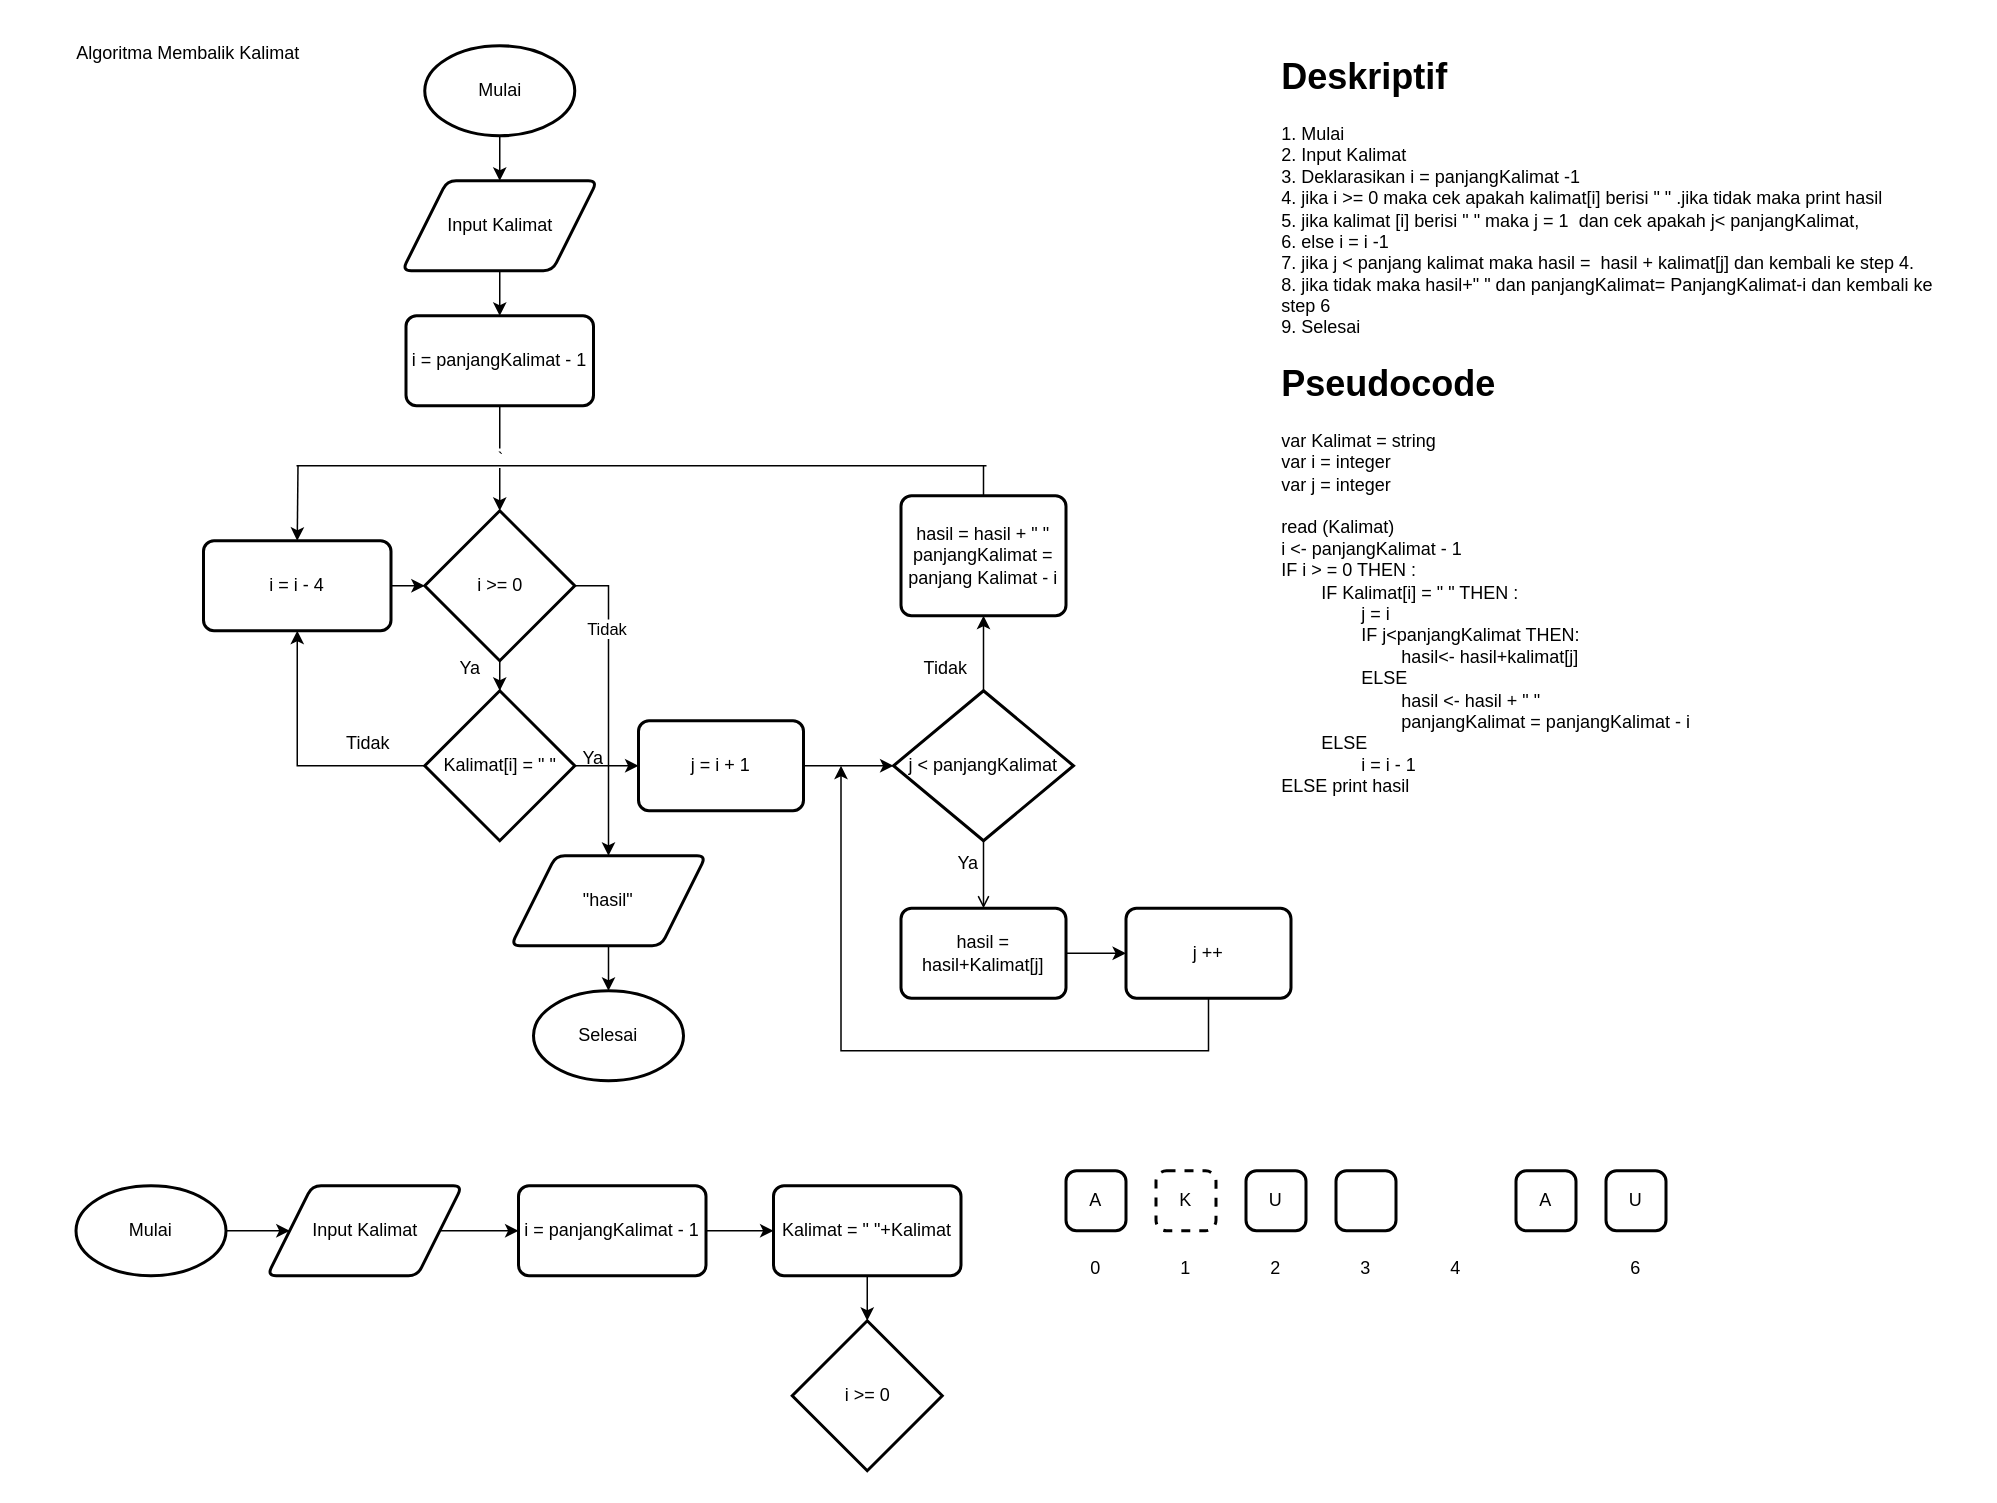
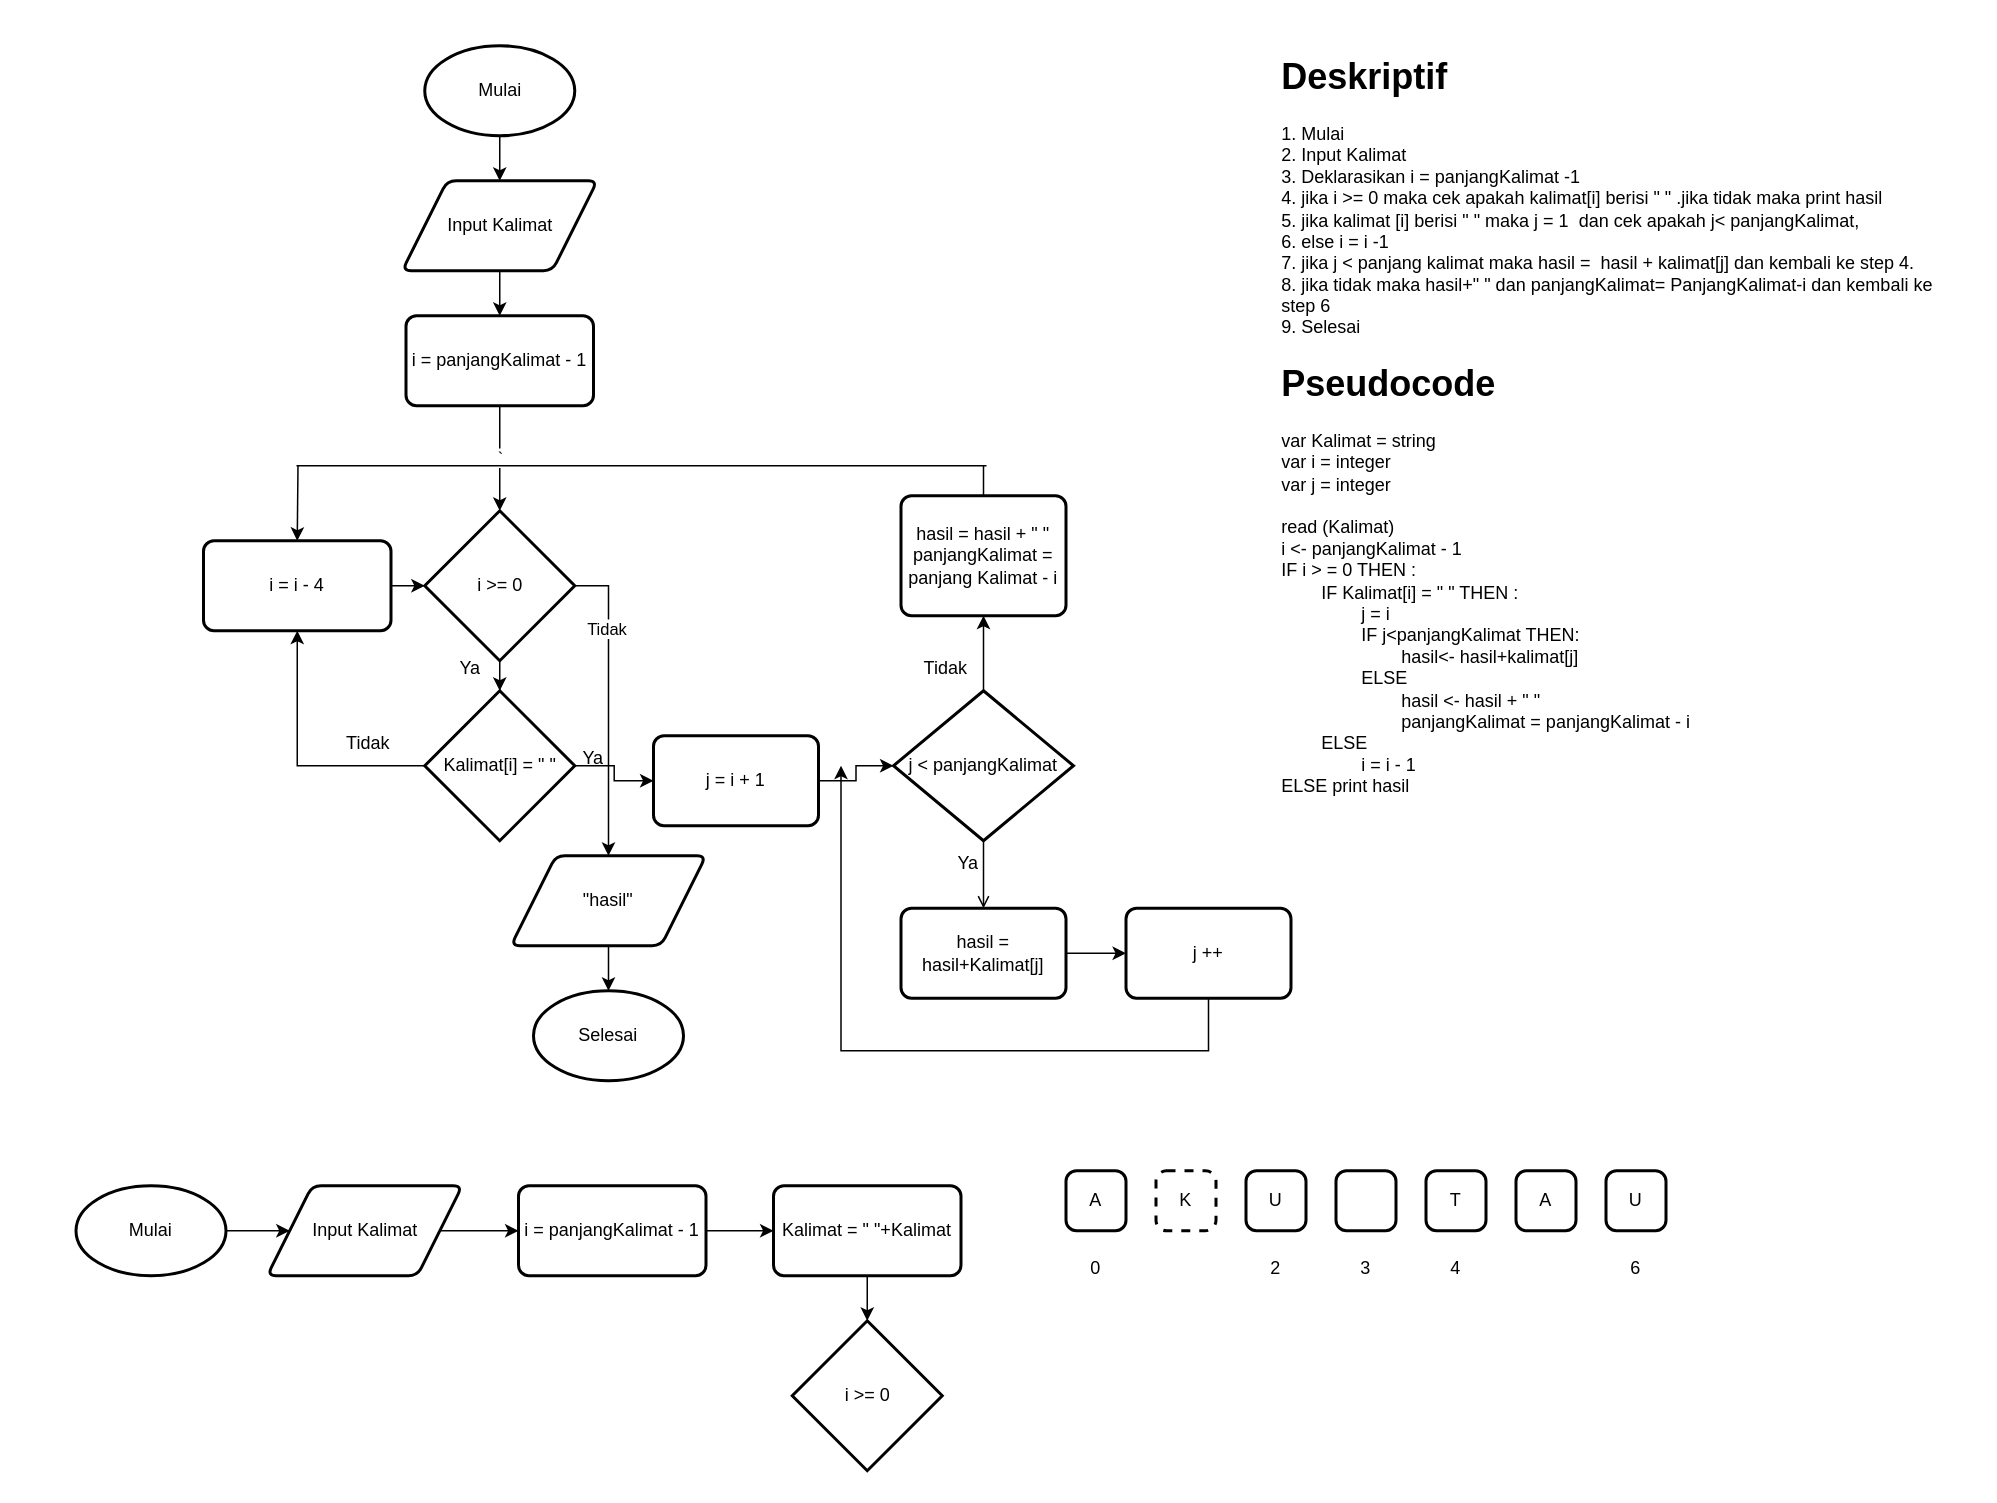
node "Algoritma Membalik Kalimat": removed
node "j = i + 1": moved (721, 766) -> (736, 781)
node "T": added
node "1": removed
